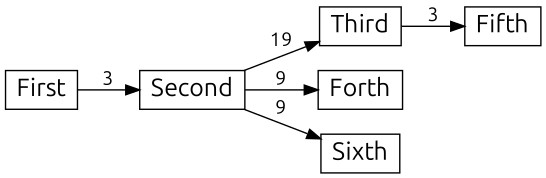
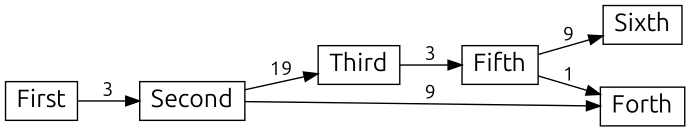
edge "Fifth" -> "Forth": added, label "1"
edge "Second" -> "Sixth": now "Fifth" -> "Sixth"
